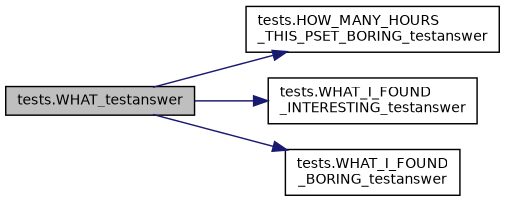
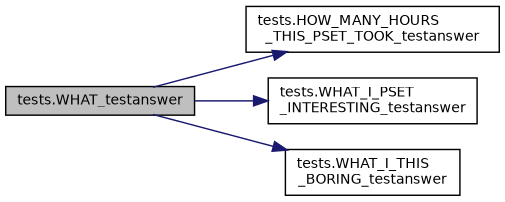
node "tests.HOW_MANY_HOURS _THIS_PSET_BORING_testanswer": label "tests.HOW_MANY_HOURS _THIS_PSET_BORING_testanswer" -> "tests.HOW_MANY_HOURS _THIS_PSET_TOOK_testanswer"
node "tests.WHAT_I_FOUND _INTERESTING_testanswer": label "tests.WHAT_I_FOUND _INTERESTING_testanswer" -> "tests.WHAT_I_PSET _INTERESTING_testanswer"
node "tests.WHAT_I_FOUND _BORING_testanswer": label "tests.WHAT_I_FOUND _BORING_testanswer" -> "tests.WHAT_I_THIS _BORING_testanswer"
